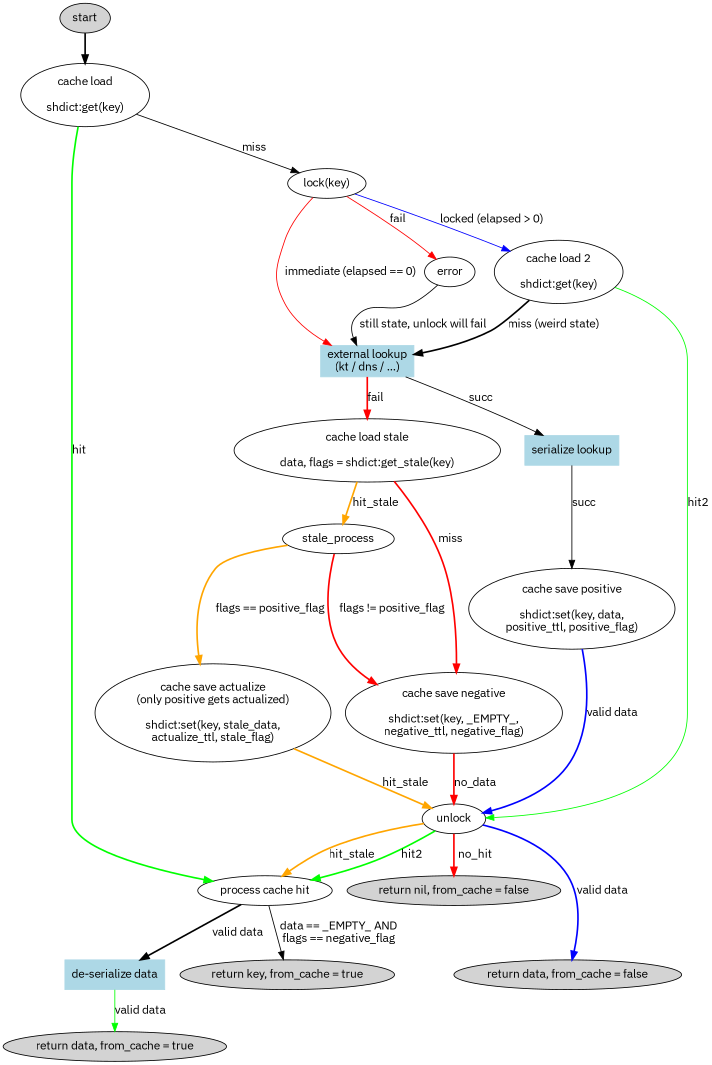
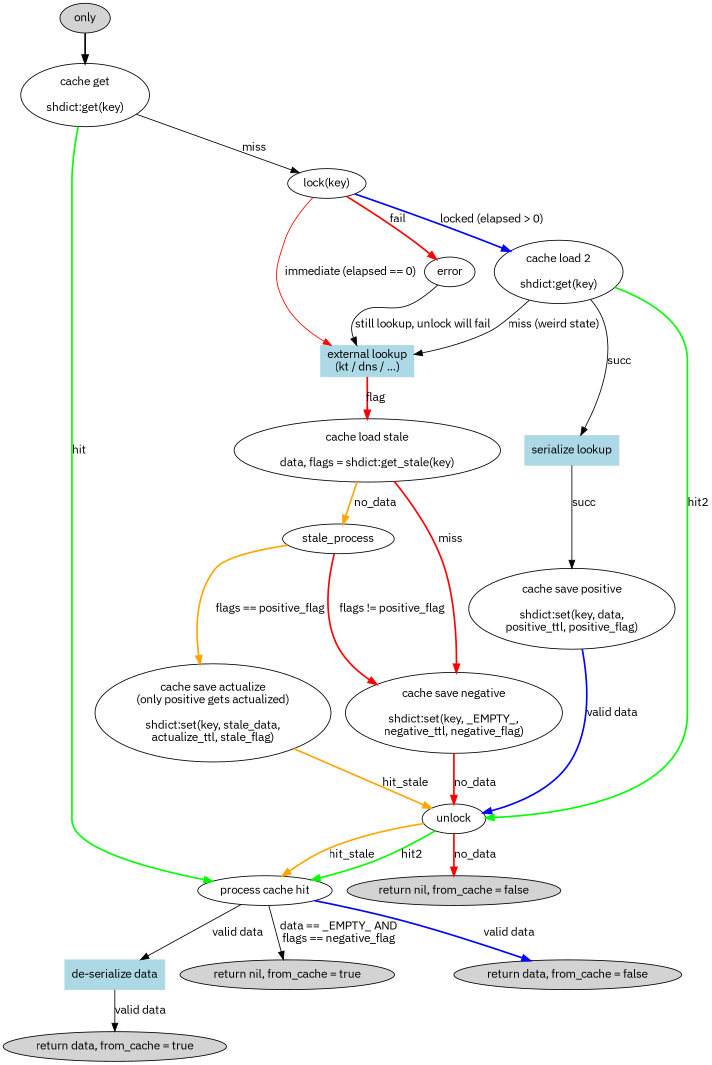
node "start": label "start" -> "only"
node "cache load shdict:get(key)": label "cache load shdict:get(key)" -> "cache get shdict:get(key)"
edge "lock(key)" -> "cache load 2 shdict:get(key)": style solid -> bold
edge "lock(key)" -> "error": style solid -> bold
edge "error" -> "external lookup (kt / dns / ...)": label "still state, unlock will fail" -> "still lookup, unlock will fail"
edge "cache load 2 shdict:get(key)" -> "external lookup (kt / dns / ...)": style bold -> solid
edge "external lookup (kt / dns / ...)" -> "cache load stale data, flags = shdict:get_stale(key)": label "fail" -> "flag"
edge "external lookup (kt / dns / ...)" -> "serialize lookup": now "cache load 2 shdict:get(key)" -> "serialize lookup"
edge "cache load stale data, flags = shdict:get_stale(key)" -> "stale_process": label "hit_stale" -> "no_data"
edge "cache load 2 shdict:get(key)" -> "unlock": style solid -> bold
edge "unlock" -> "return nil, from_cache = false": label "no_hit" -> "no_data"
edge "unlock" -> "return data, from_cache = false": now "process cache hit" -> "return data, from_cache = false"
edge "process cache hit" -> "de-serialize data": style bold -> solid
node "return key, from_cache = true": label "return key, from_cache = true" -> "return nil, from_cache = true"
edge "de-serialize data" -> "return data, from_cache = true": color green -> black
